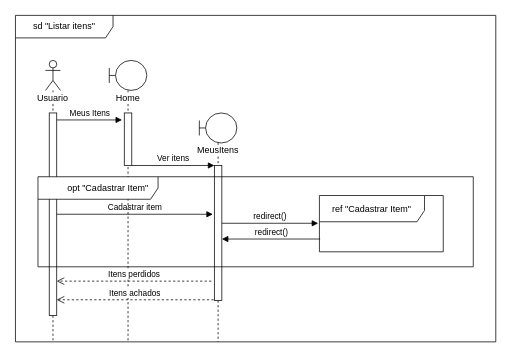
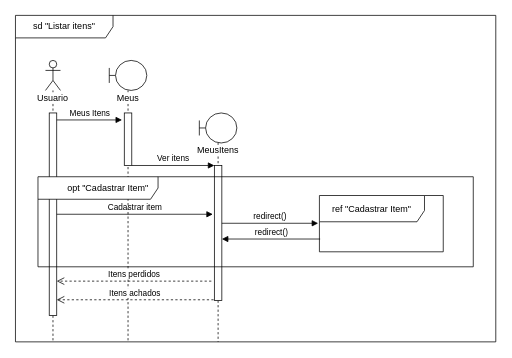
node "Home": label "Home" -> "Meus"
